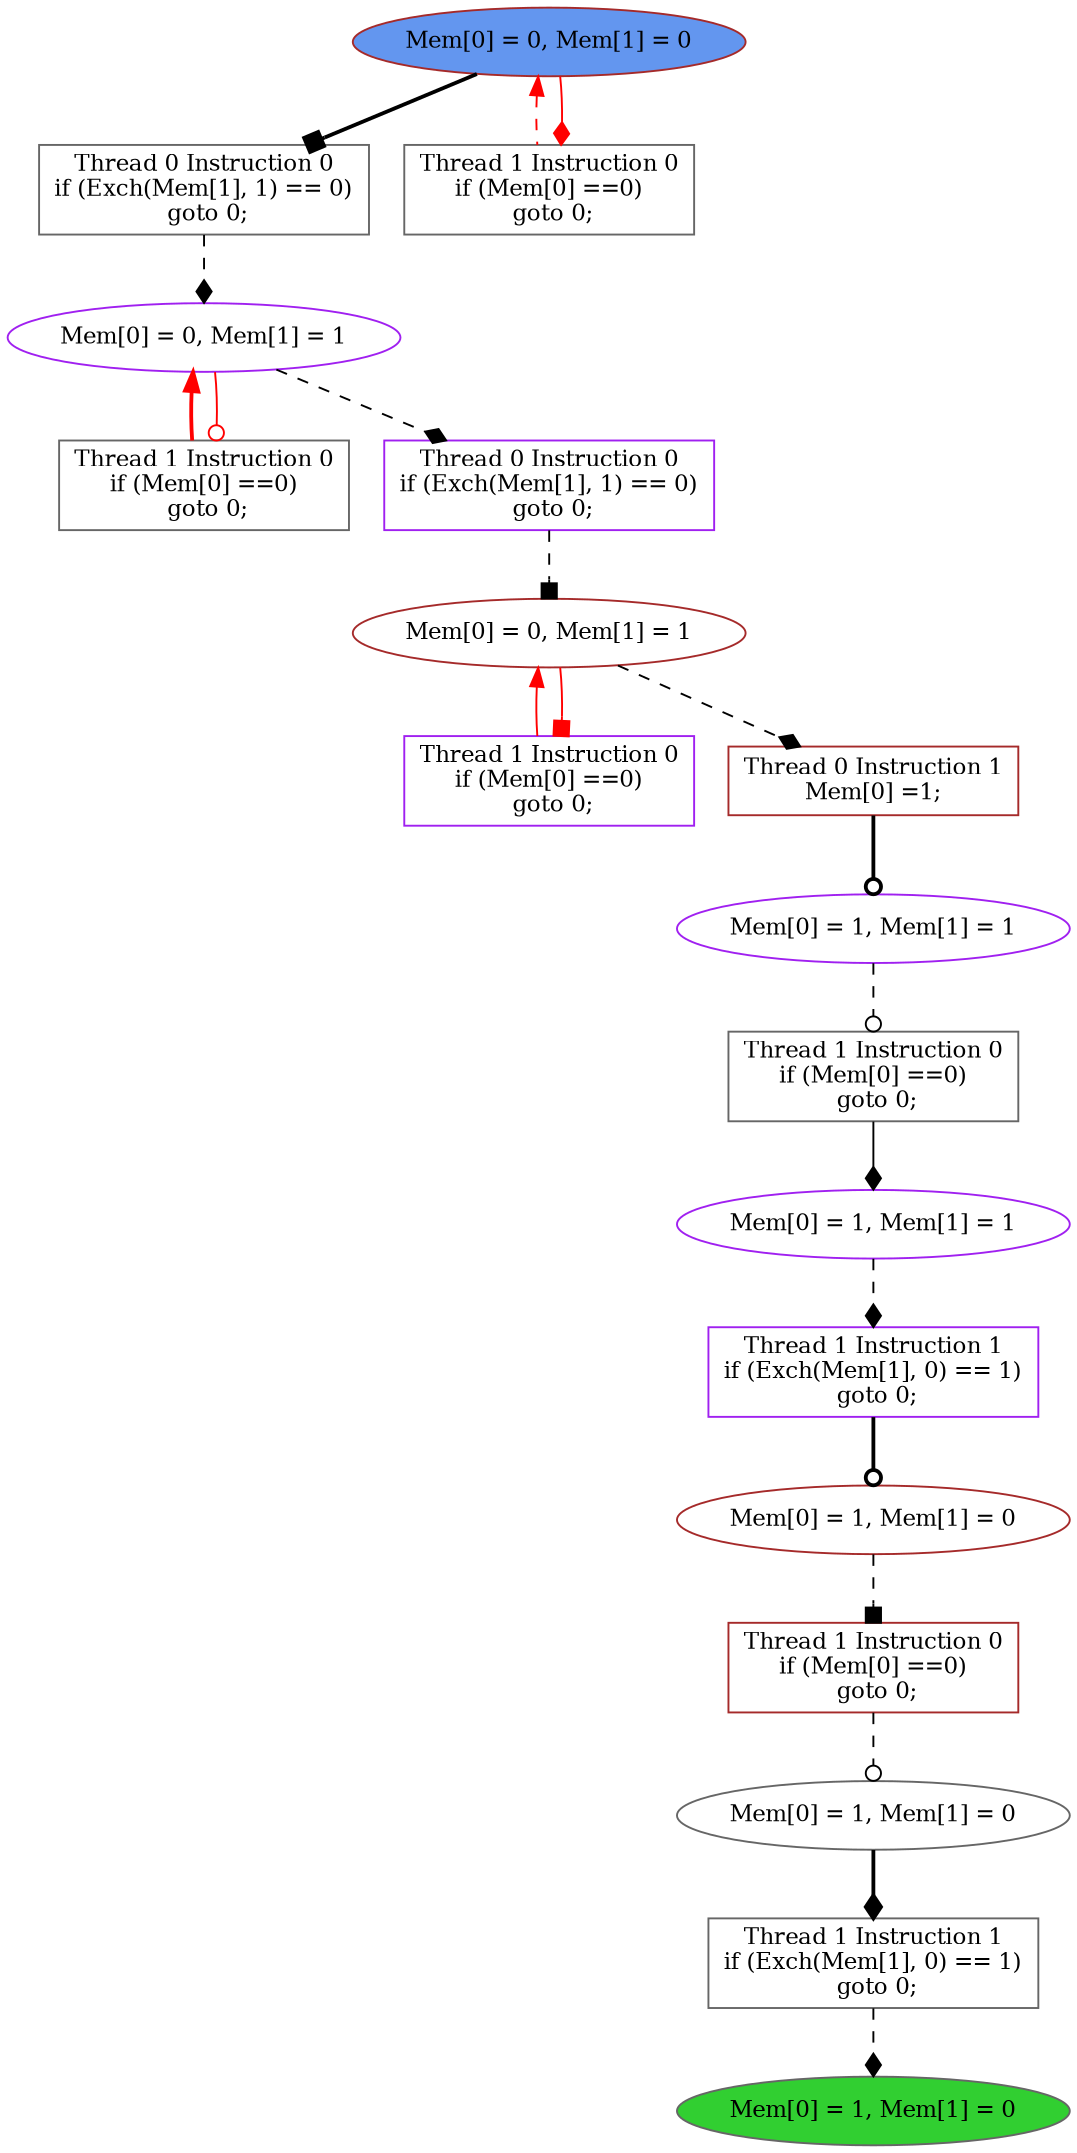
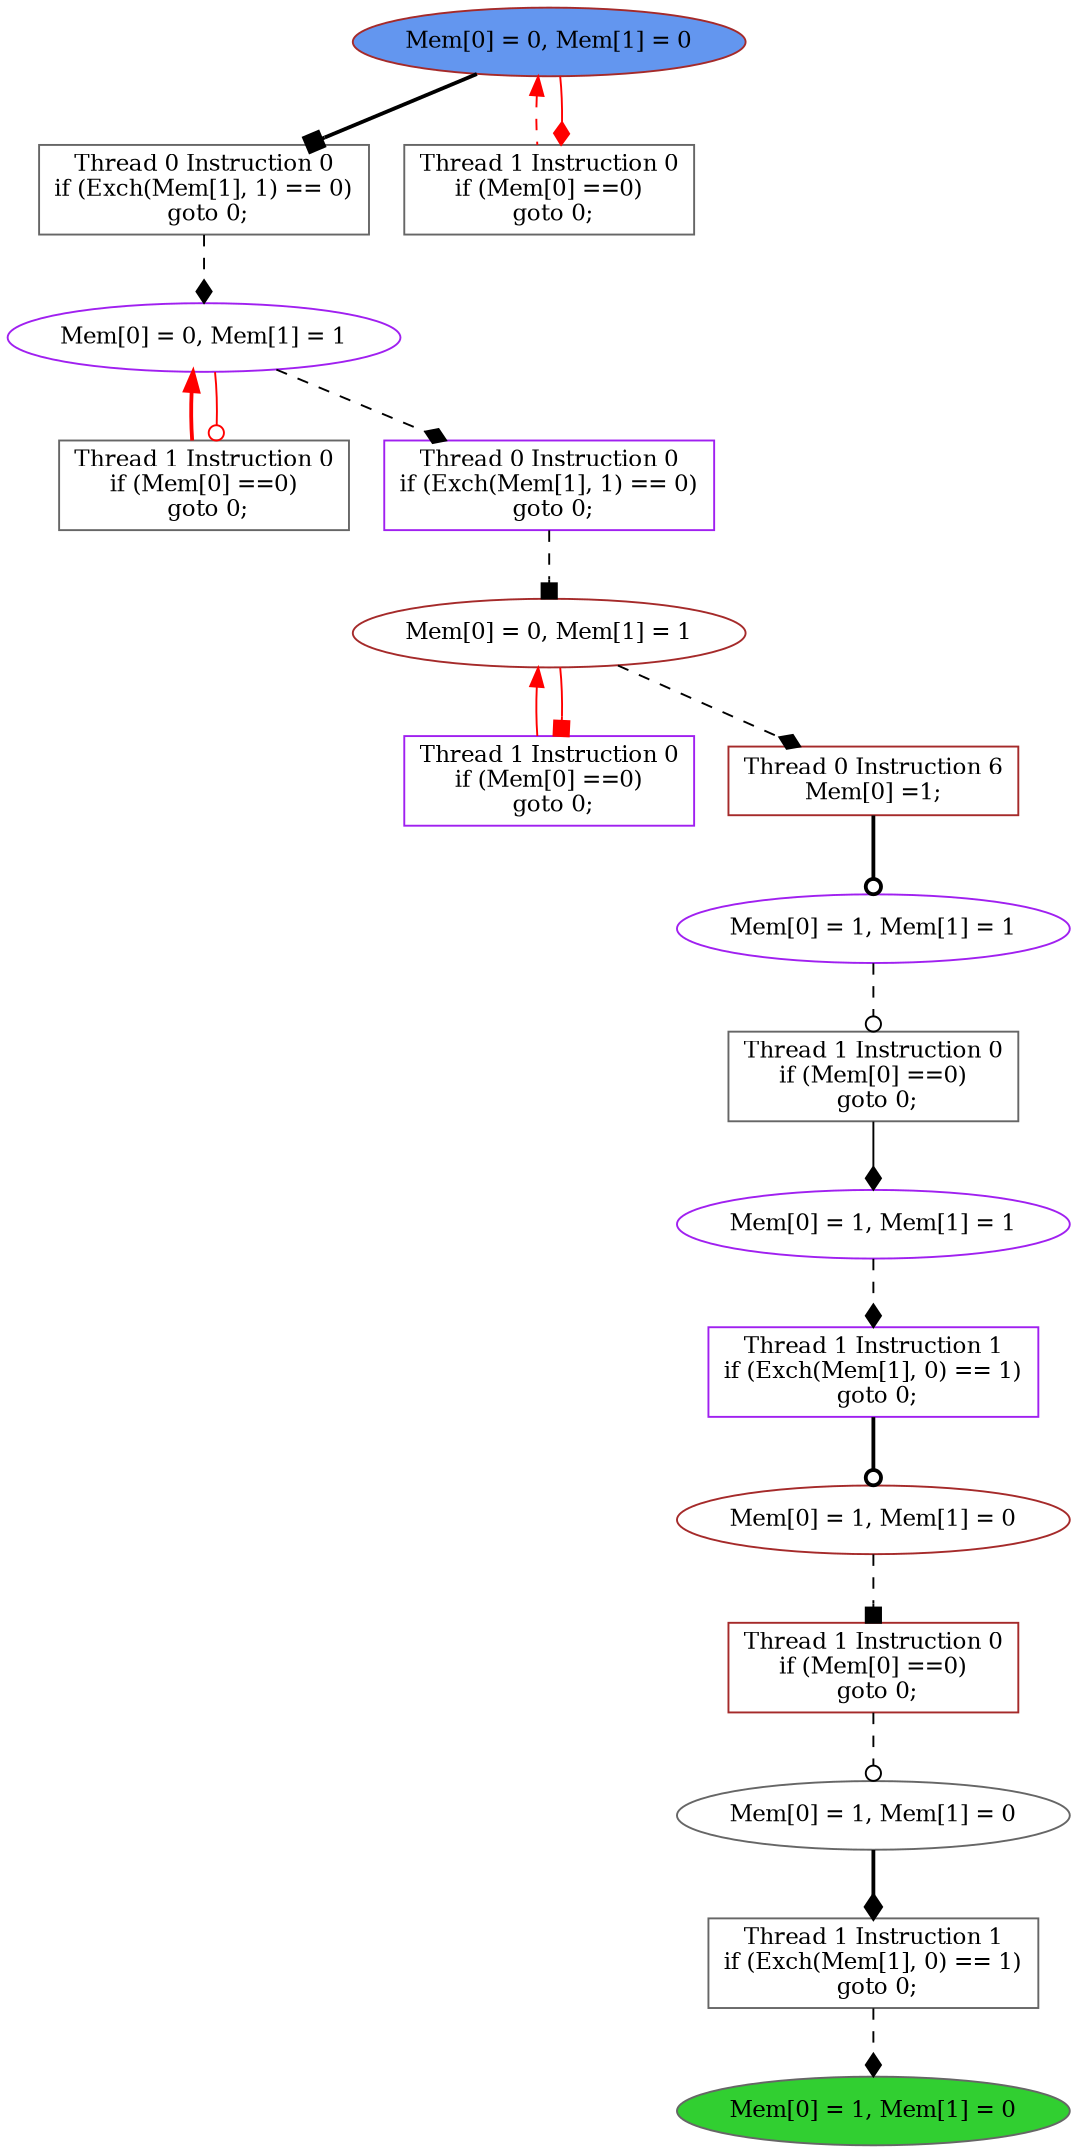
node "Thread 0 Instruction 1 Mem[0] =1;": label "Thread 0 Instruction 1 Mem[0] =1;" -> "Thread 0 Instruction 6 Mem[0] =1;"
